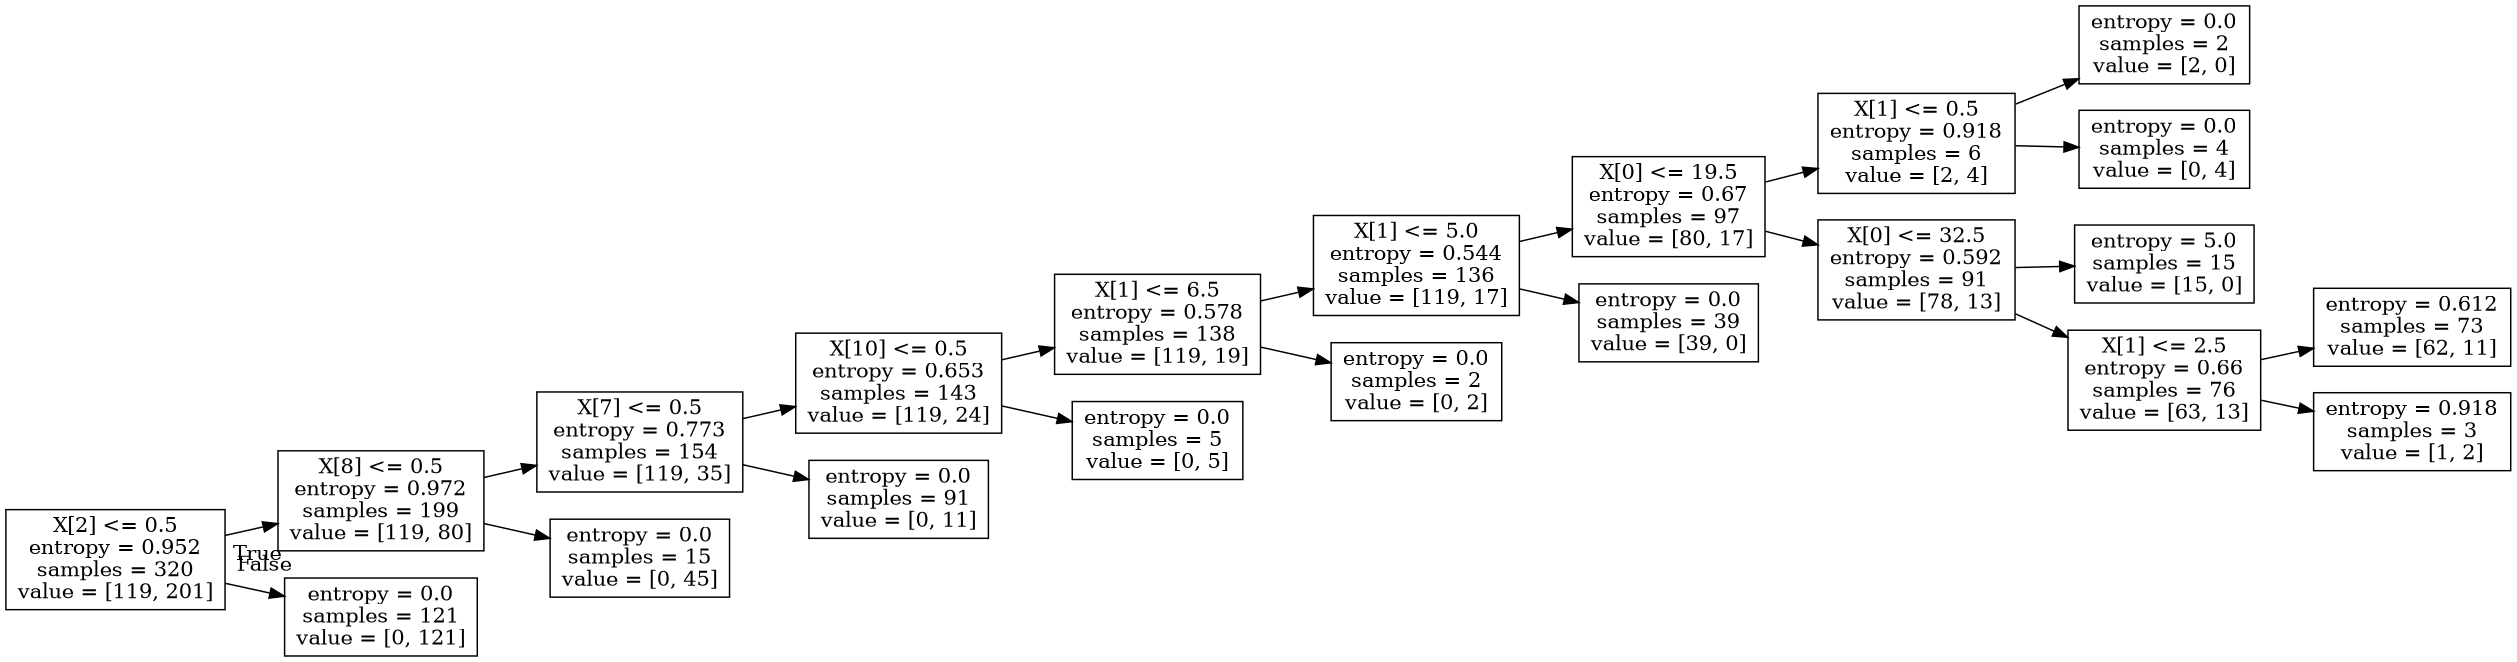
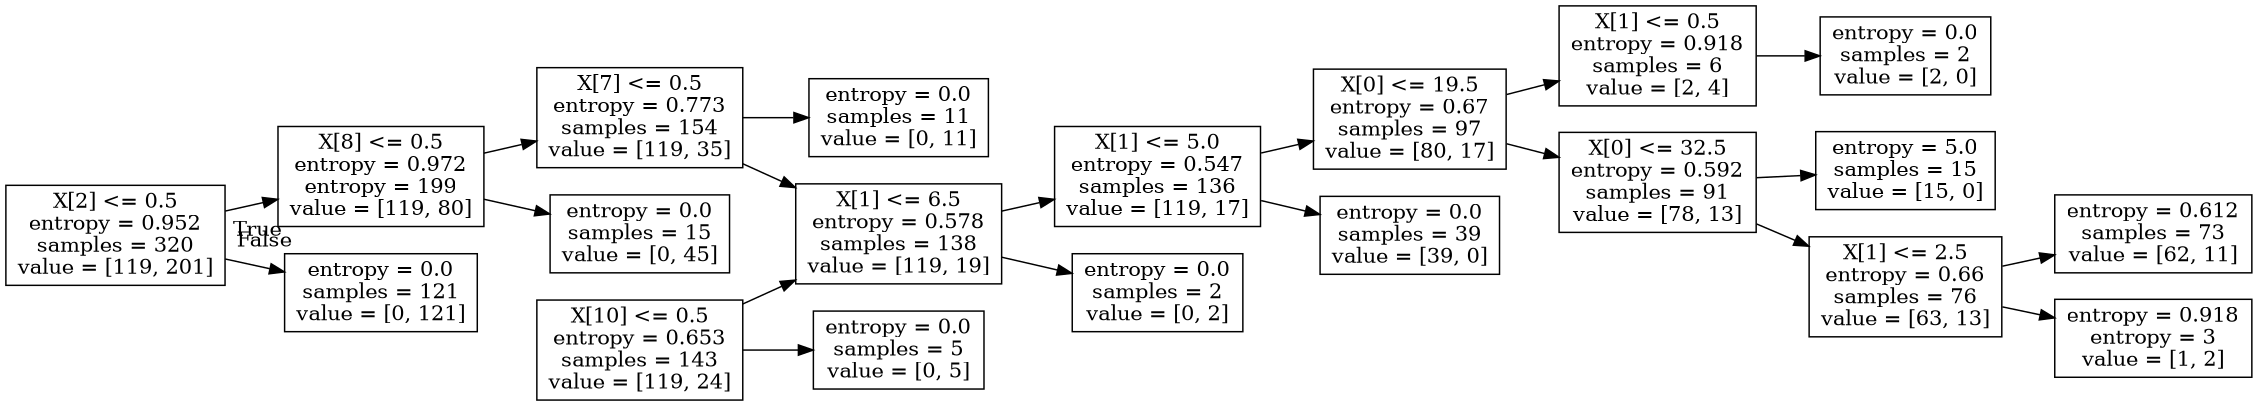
node "entropy = 0.0 samples = 4 value = [0, 4]": removed
node "X[1] <= 5.0 entropy = 0.544 samples = 136 value = [119, 17]": label "X[1] <= 5.0 entropy = 0.544 samples = 136 value = [119, 17]" -> "X[1] <= 5.0 entropy = 0.547 samples = 136 value = [119, 17]"
edge "X[7] <= 0.5 entropy = 0.773 samples = 154 value = [119, 35]" -> "X[10] <= 0.5 entropy = 0.653 samples = 143 value = [119, 24]": now "X[7] <= 0.5 entropy = 0.773 samples = 154 value = [119, 35]" -> "X[1] <= 6.5 entropy = 0.578 samples = 138 value = [119, 19]"
node "entropy = 0.918 samples = 3 value = [1, 2]": label "entropy = 0.918 samples = 3 value = [1, 2]" -> "entropy = 0.918 entropy = 3 value = [1, 2]"
node "entropy = 0.0 samples = 91 value = [0, 11]": label "entropy = 0.0 samples = 91 value = [0, 11]" -> "entropy = 0.0 samples = 11 value = [0, 11]"
node "X[8] <= 0.5 entropy = 0.972 samples = 199 value = [119, 80]": label "X[8] <= 0.5 entropy = 0.972 samples = 199 value = [119, 80]" -> "X[8] <= 0.5 entropy = 0.972 entropy = 199 value = [119, 80]"
